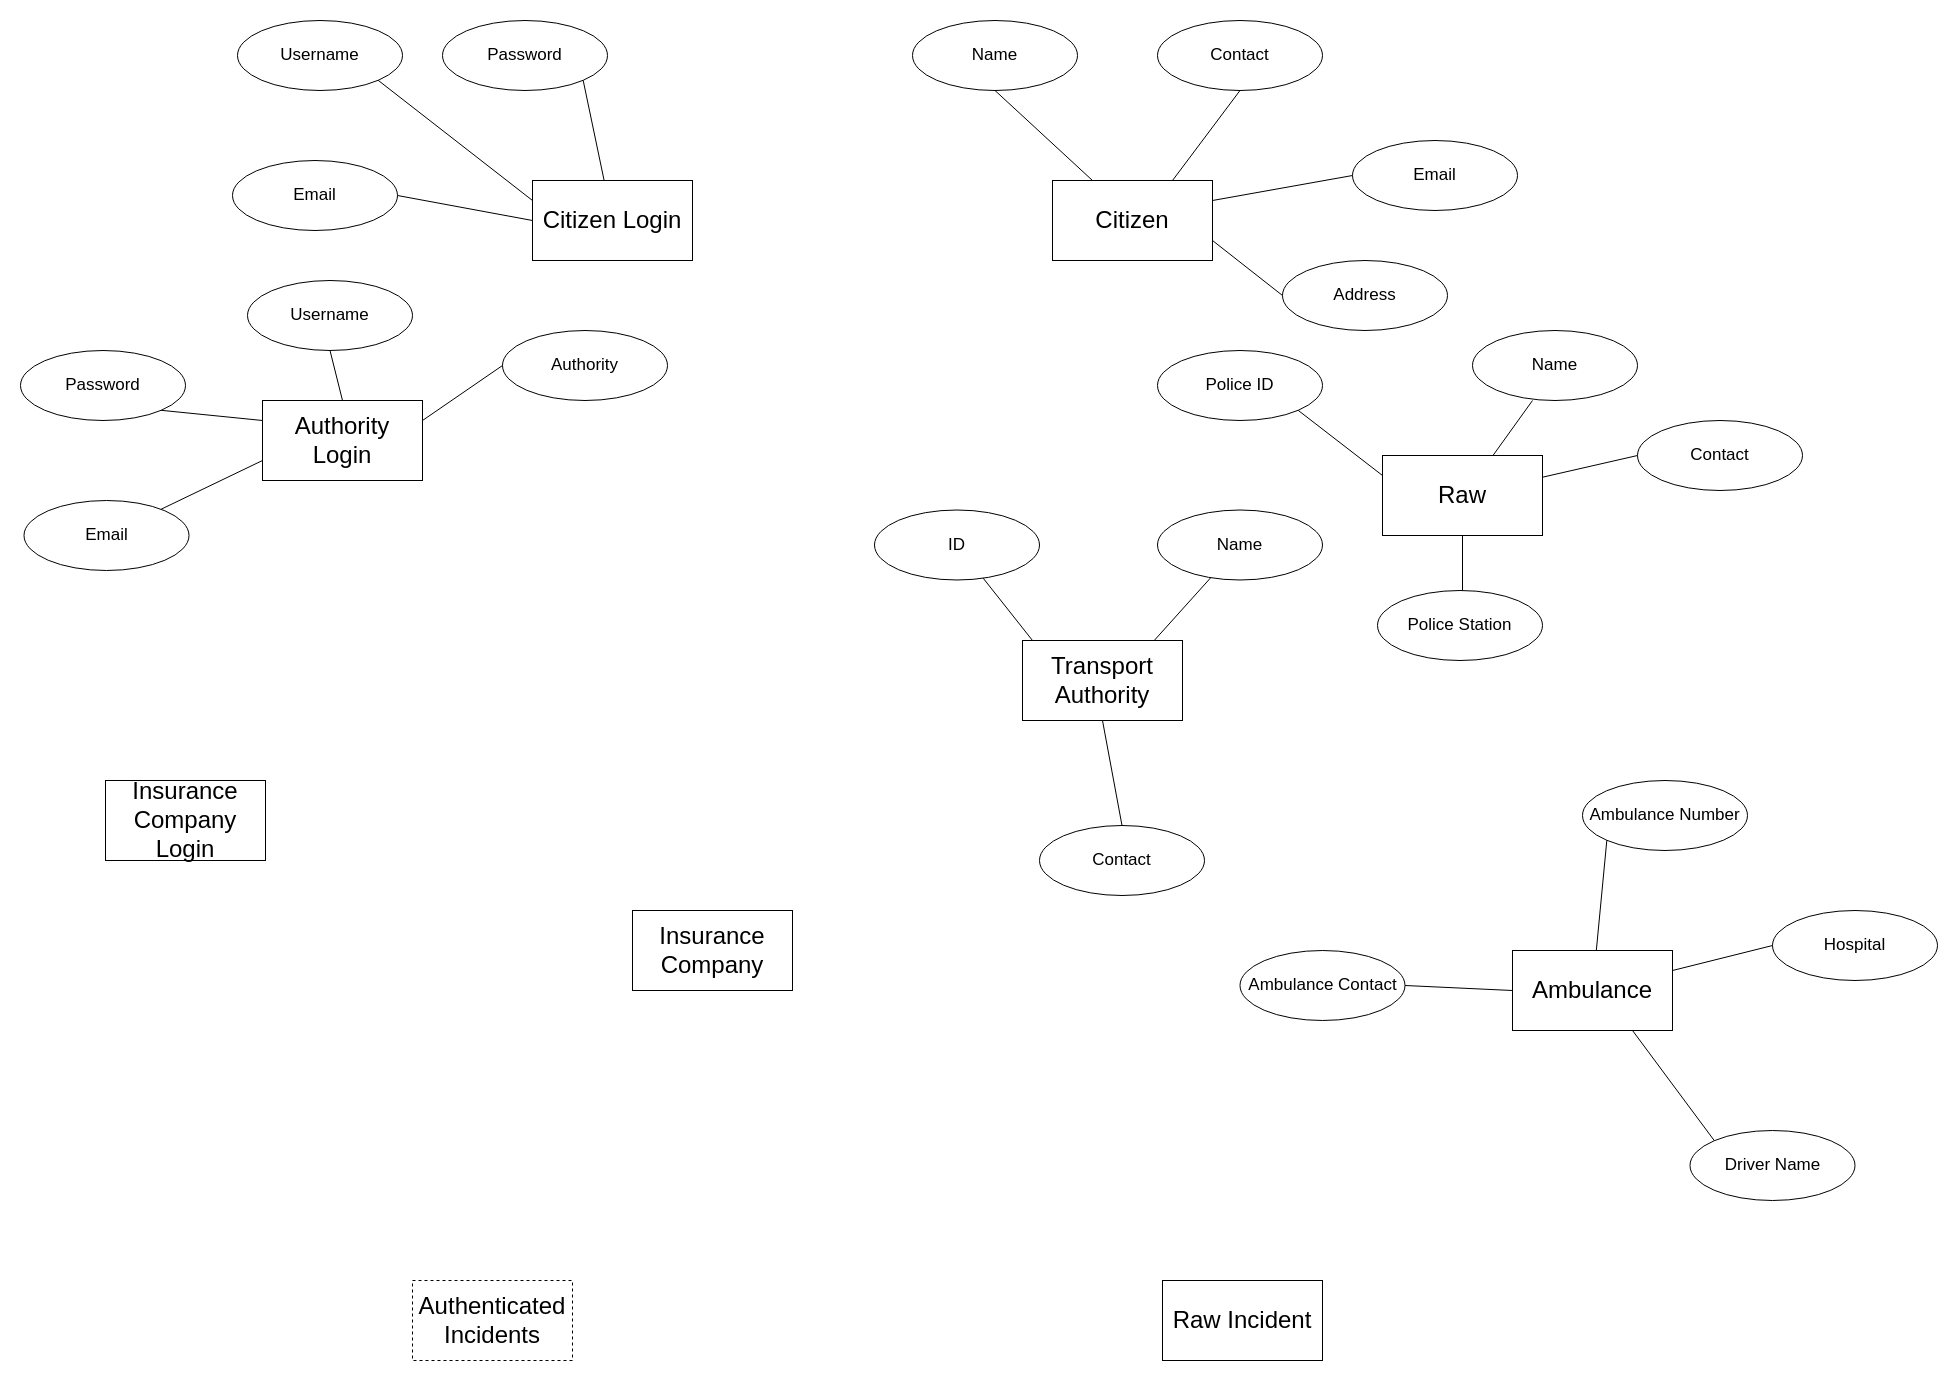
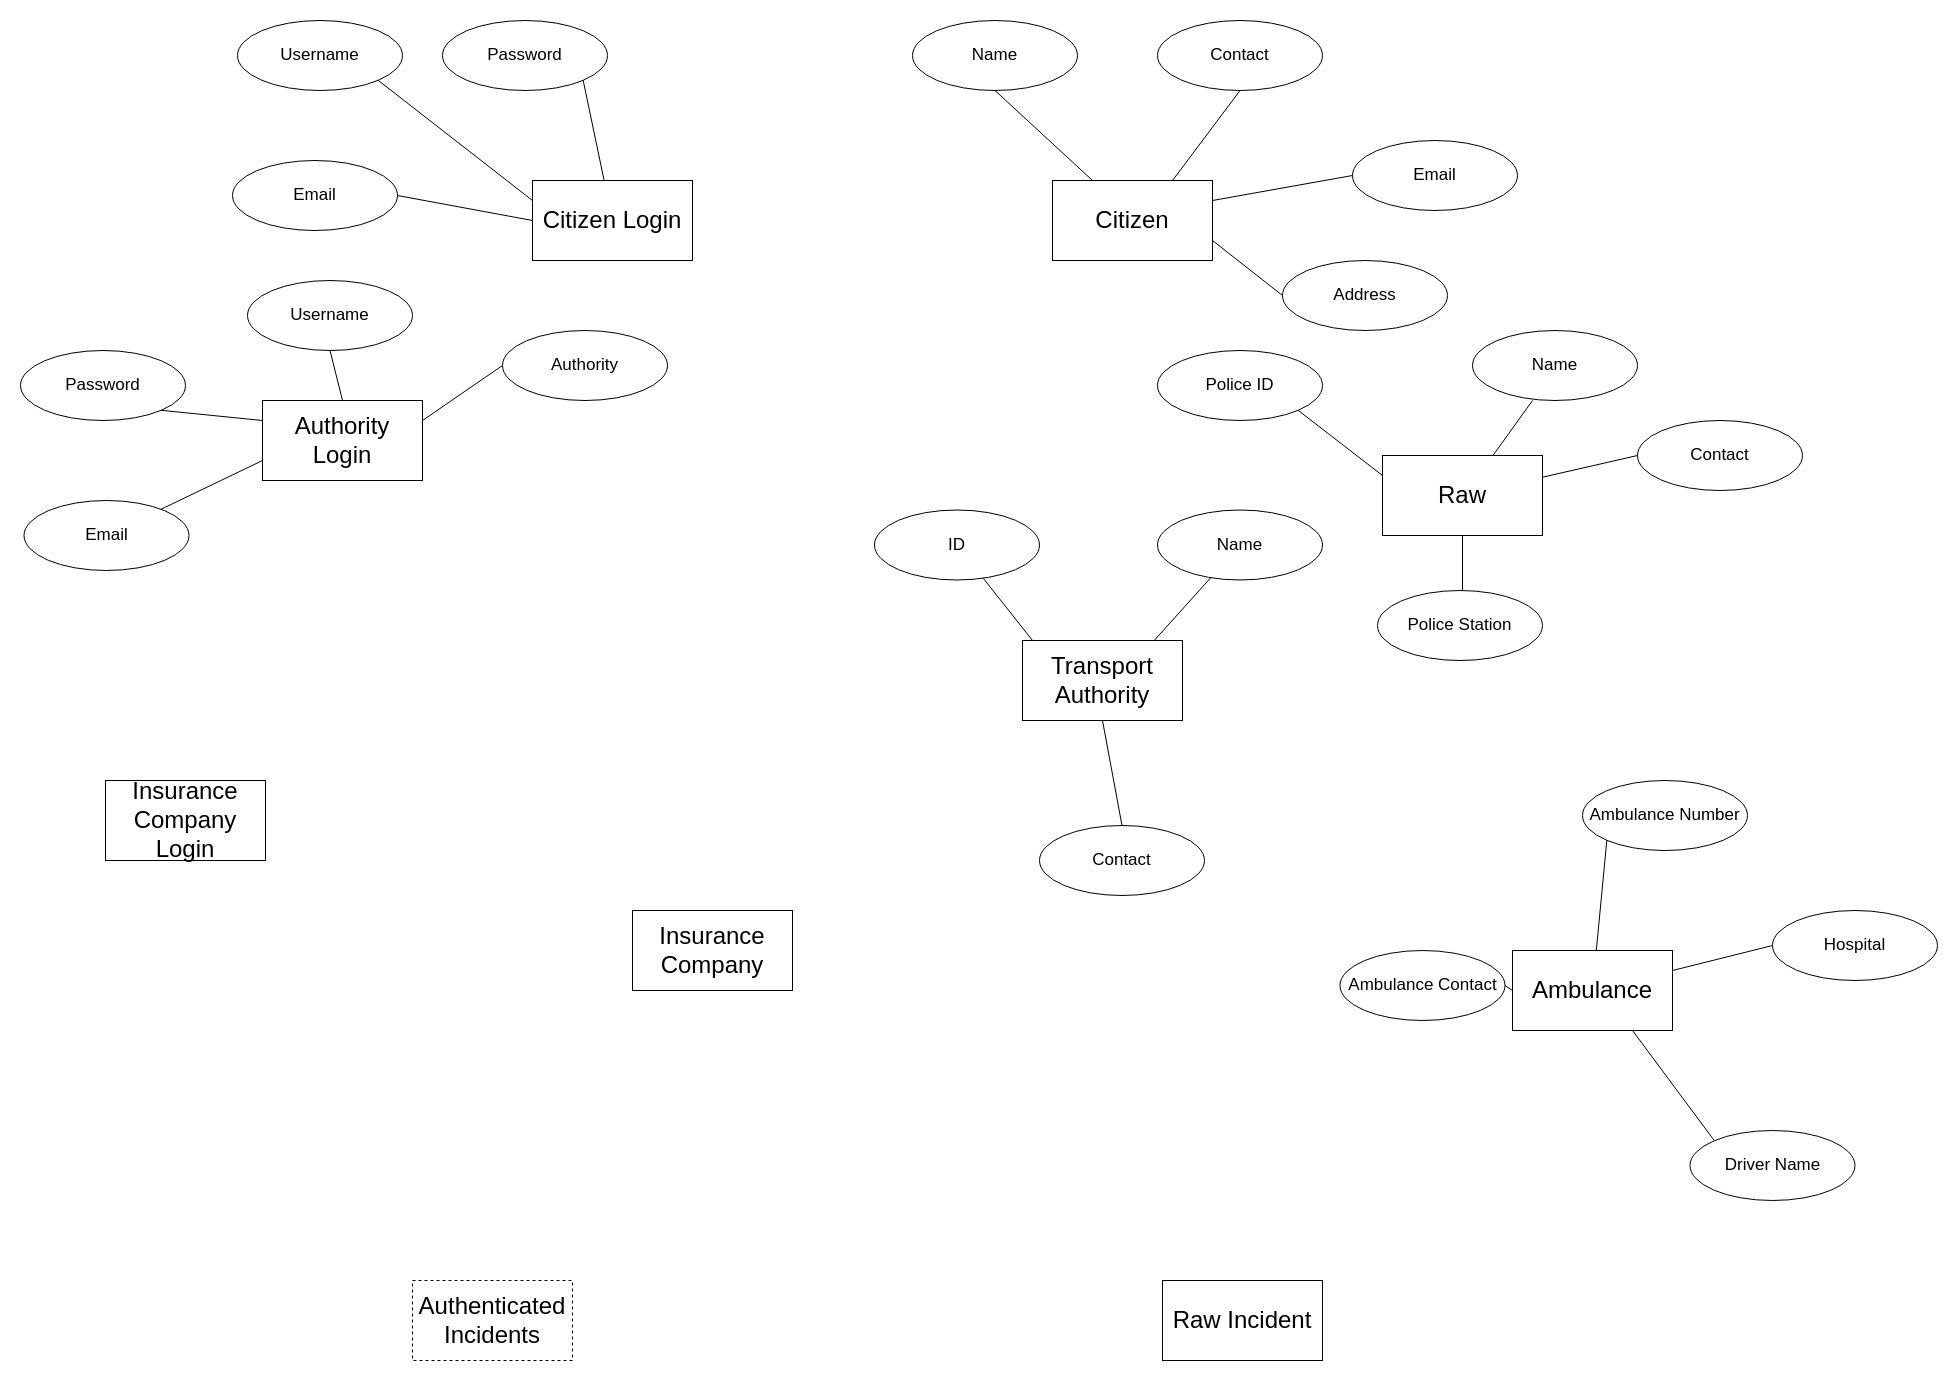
node "Ambulance Contact": moved (1323, 986) -> (1423, 986)
